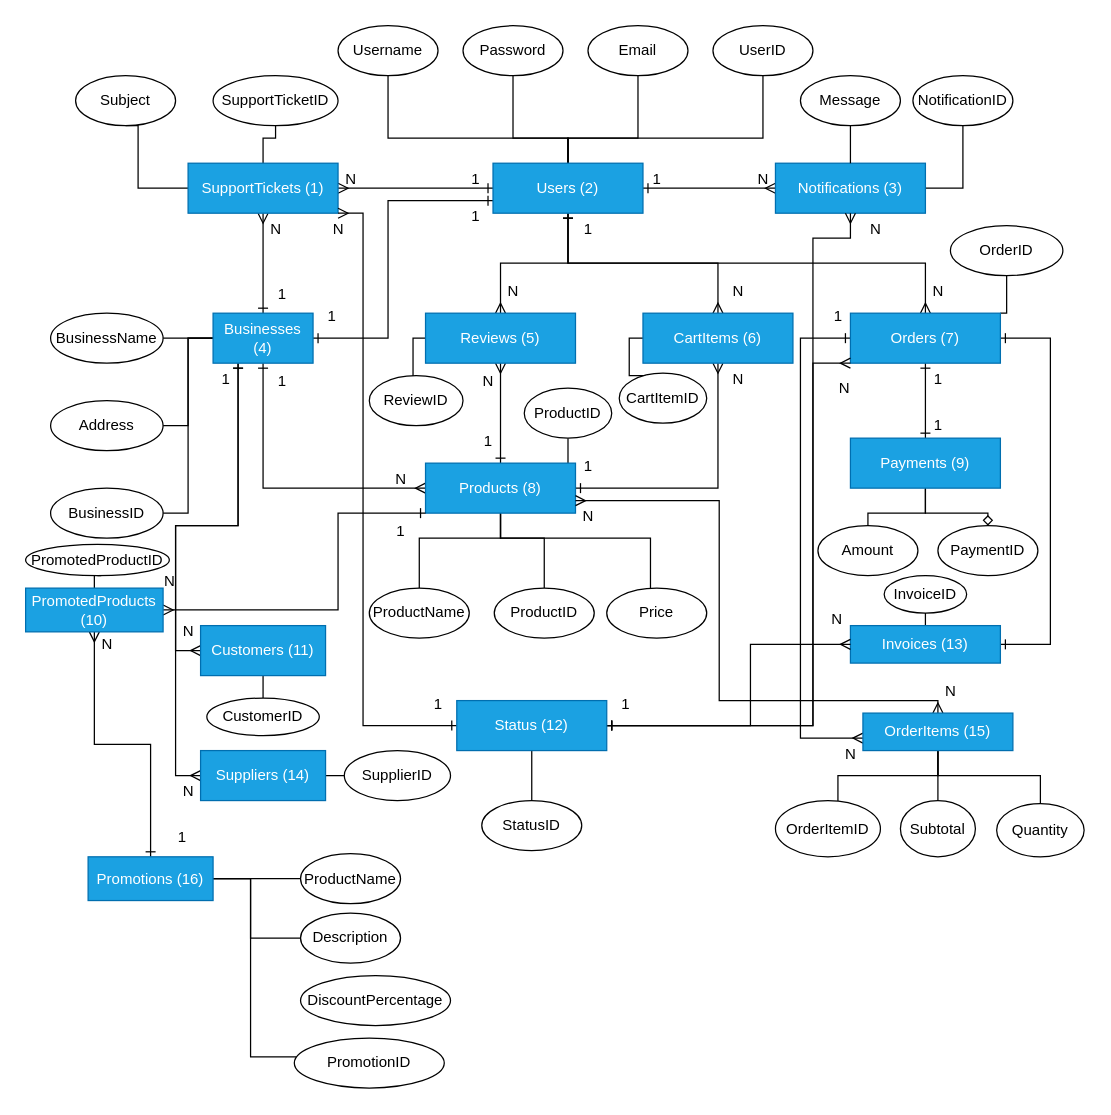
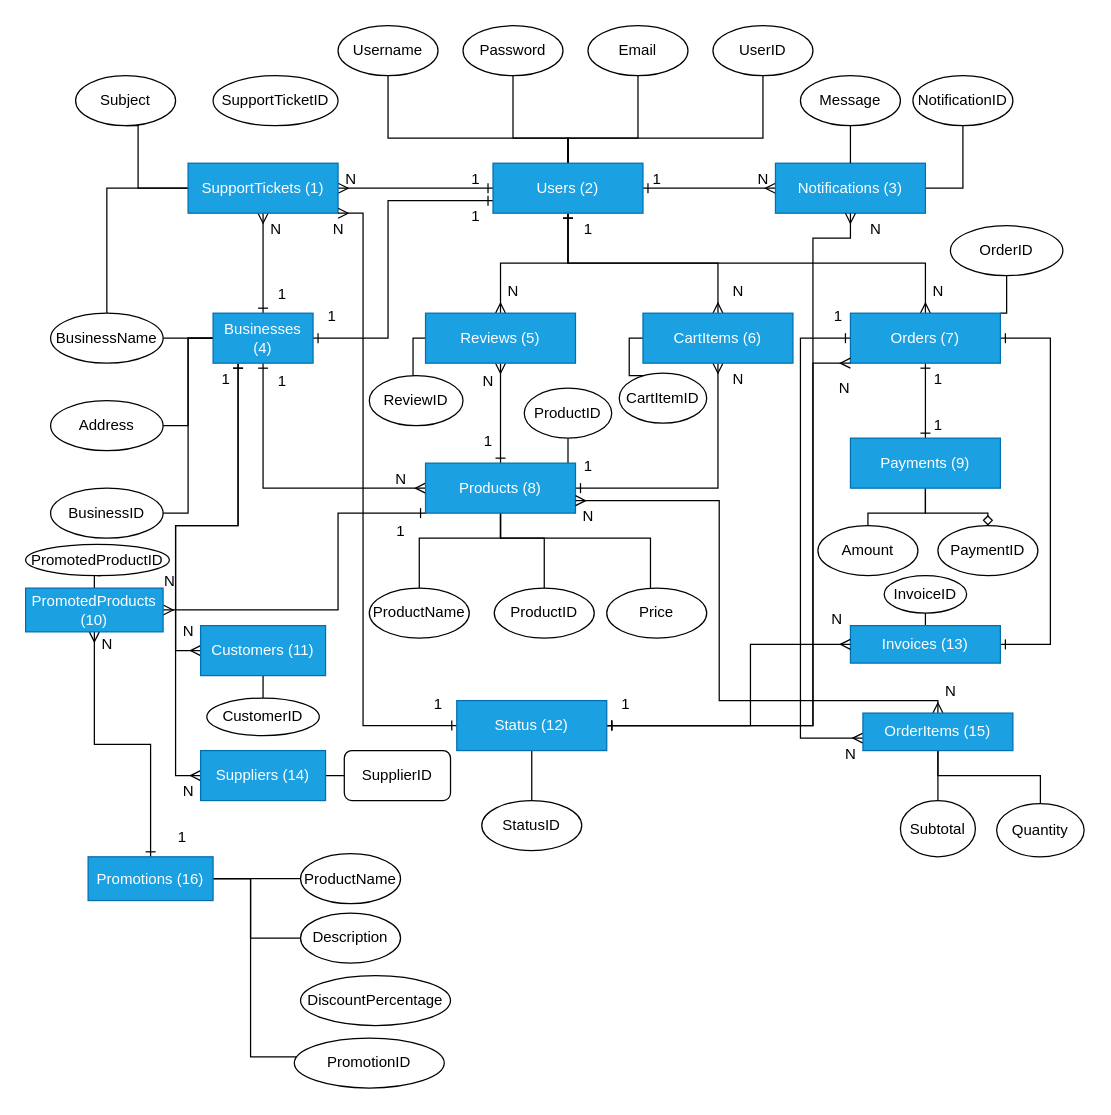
edge "SupportTicketID" -- "SupportTickets (1)": now "BusinessName" -- "SupportTickets (1)"
node "SupplierID": shape ellipse -> rounded rectangle
edge "OrderItems (15)" -- "OrderItemID": removed
node "OrderItemID": removed
